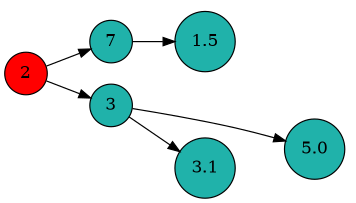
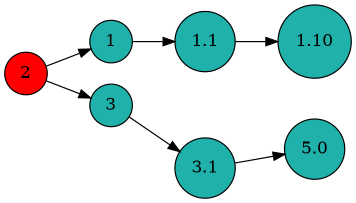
node "7": label "7" -> "1"
node "1.5": label "1.5" -> "1.1"
node "1.10": added
edge "3" -> "5.0": now "3.1" -> "5.0"
